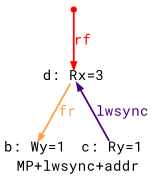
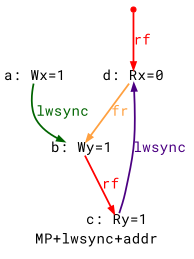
node "a: Wx=1": added
node "d: Rx=3": label "d: Rx=3" -> "d: Rx=0"
edge "b: Wy=1" -> "c: Ry=1": added, label "rf"
